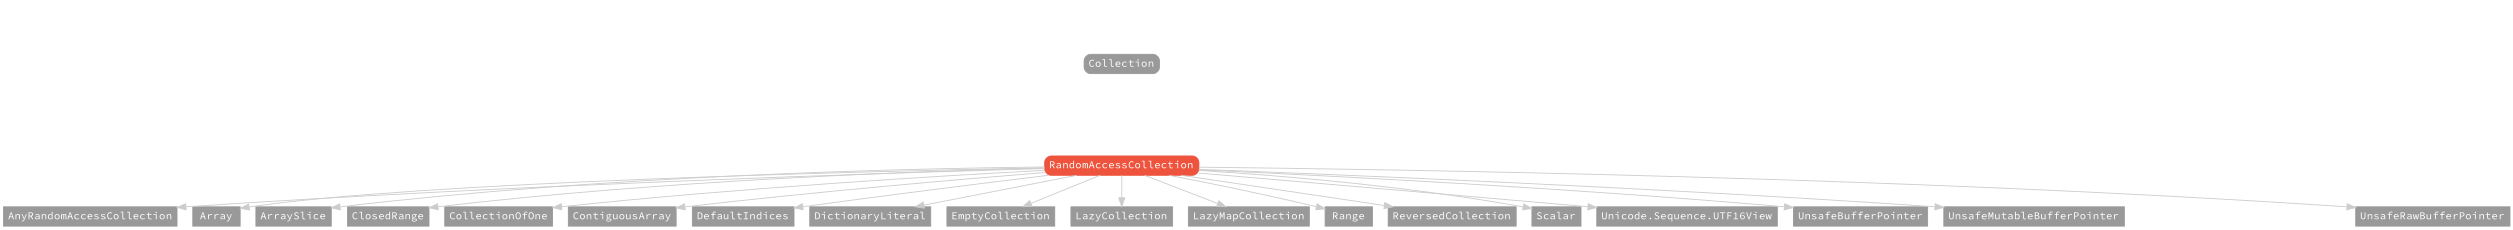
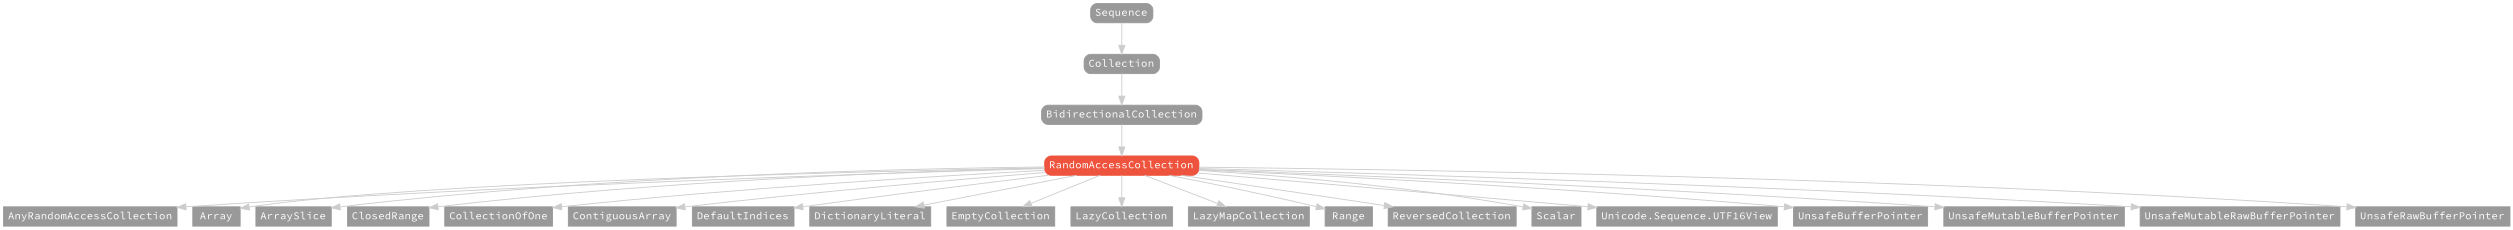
node "Sequence": added
node "BidirectionalCollection": added
node "UnsafeMutableRawBufferPointer": added
